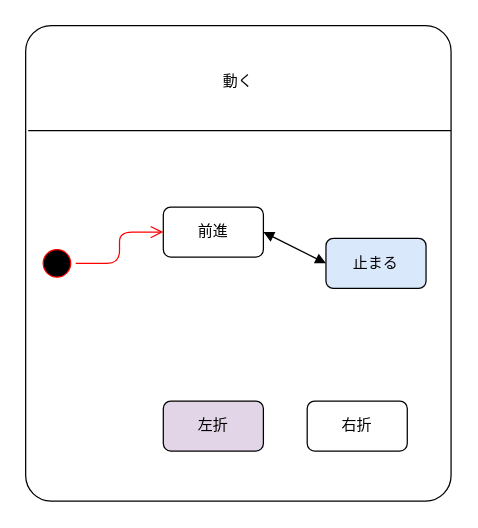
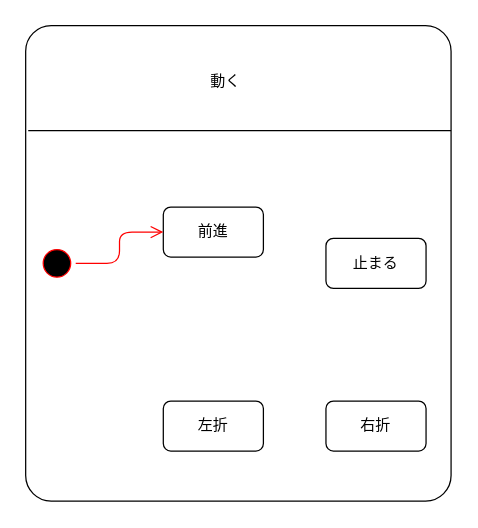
node "動く": moved (238, 82) -> (226, 82)
edge "前進" -- "止まる": removed
node "止まる": fillcolor #dae8fc -> #ffffff
node "左折": fillcolor #e1d5e7 -> #ffffff
node "右折": moved (357, 426) -> (376, 426)
